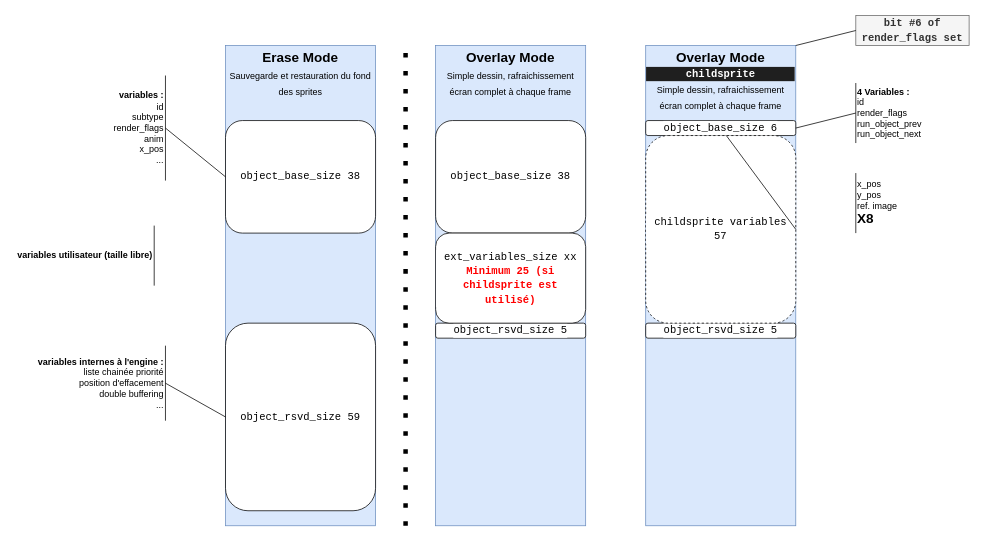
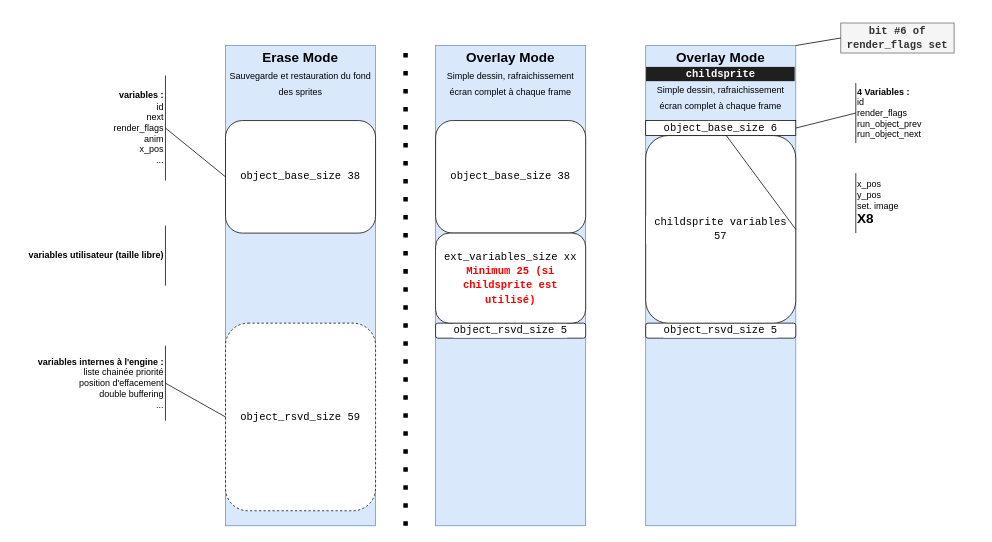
node "bit #6 of render_flags set": moved (912, 30) -> (897, 38)
node "variables : id subtype render_flags anim x_pos ...": label "variables : id subtype render_flags anim x_pos ..." -> "variables : id next render_flags anim x_pos ..."
node "object_base_size 6": shape rounded rectangle -> rectangle
node "x_pos y_pos ref. image X8": label "x_pos y_pos ref. image X8" -> "x_pos y_pos set. image X8"
node "childsprite variables 57": style dashed -> solid
node "variables utilisateur (taille libre)": moved (79, 255) -> (90, 255)
node "object_rsvd_size 59": style solid -> dashed
